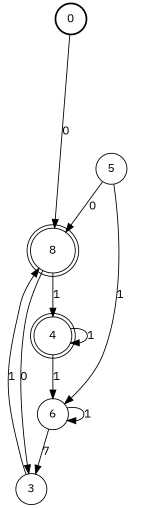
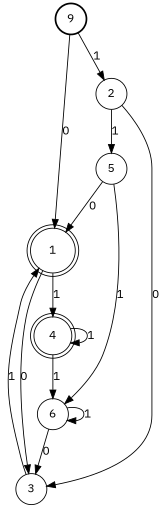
node "0": label "0" -> "9"
node "2": added
node "8": label "8" -> "1"
edge "6" -> "3": label "7" -> "0"
